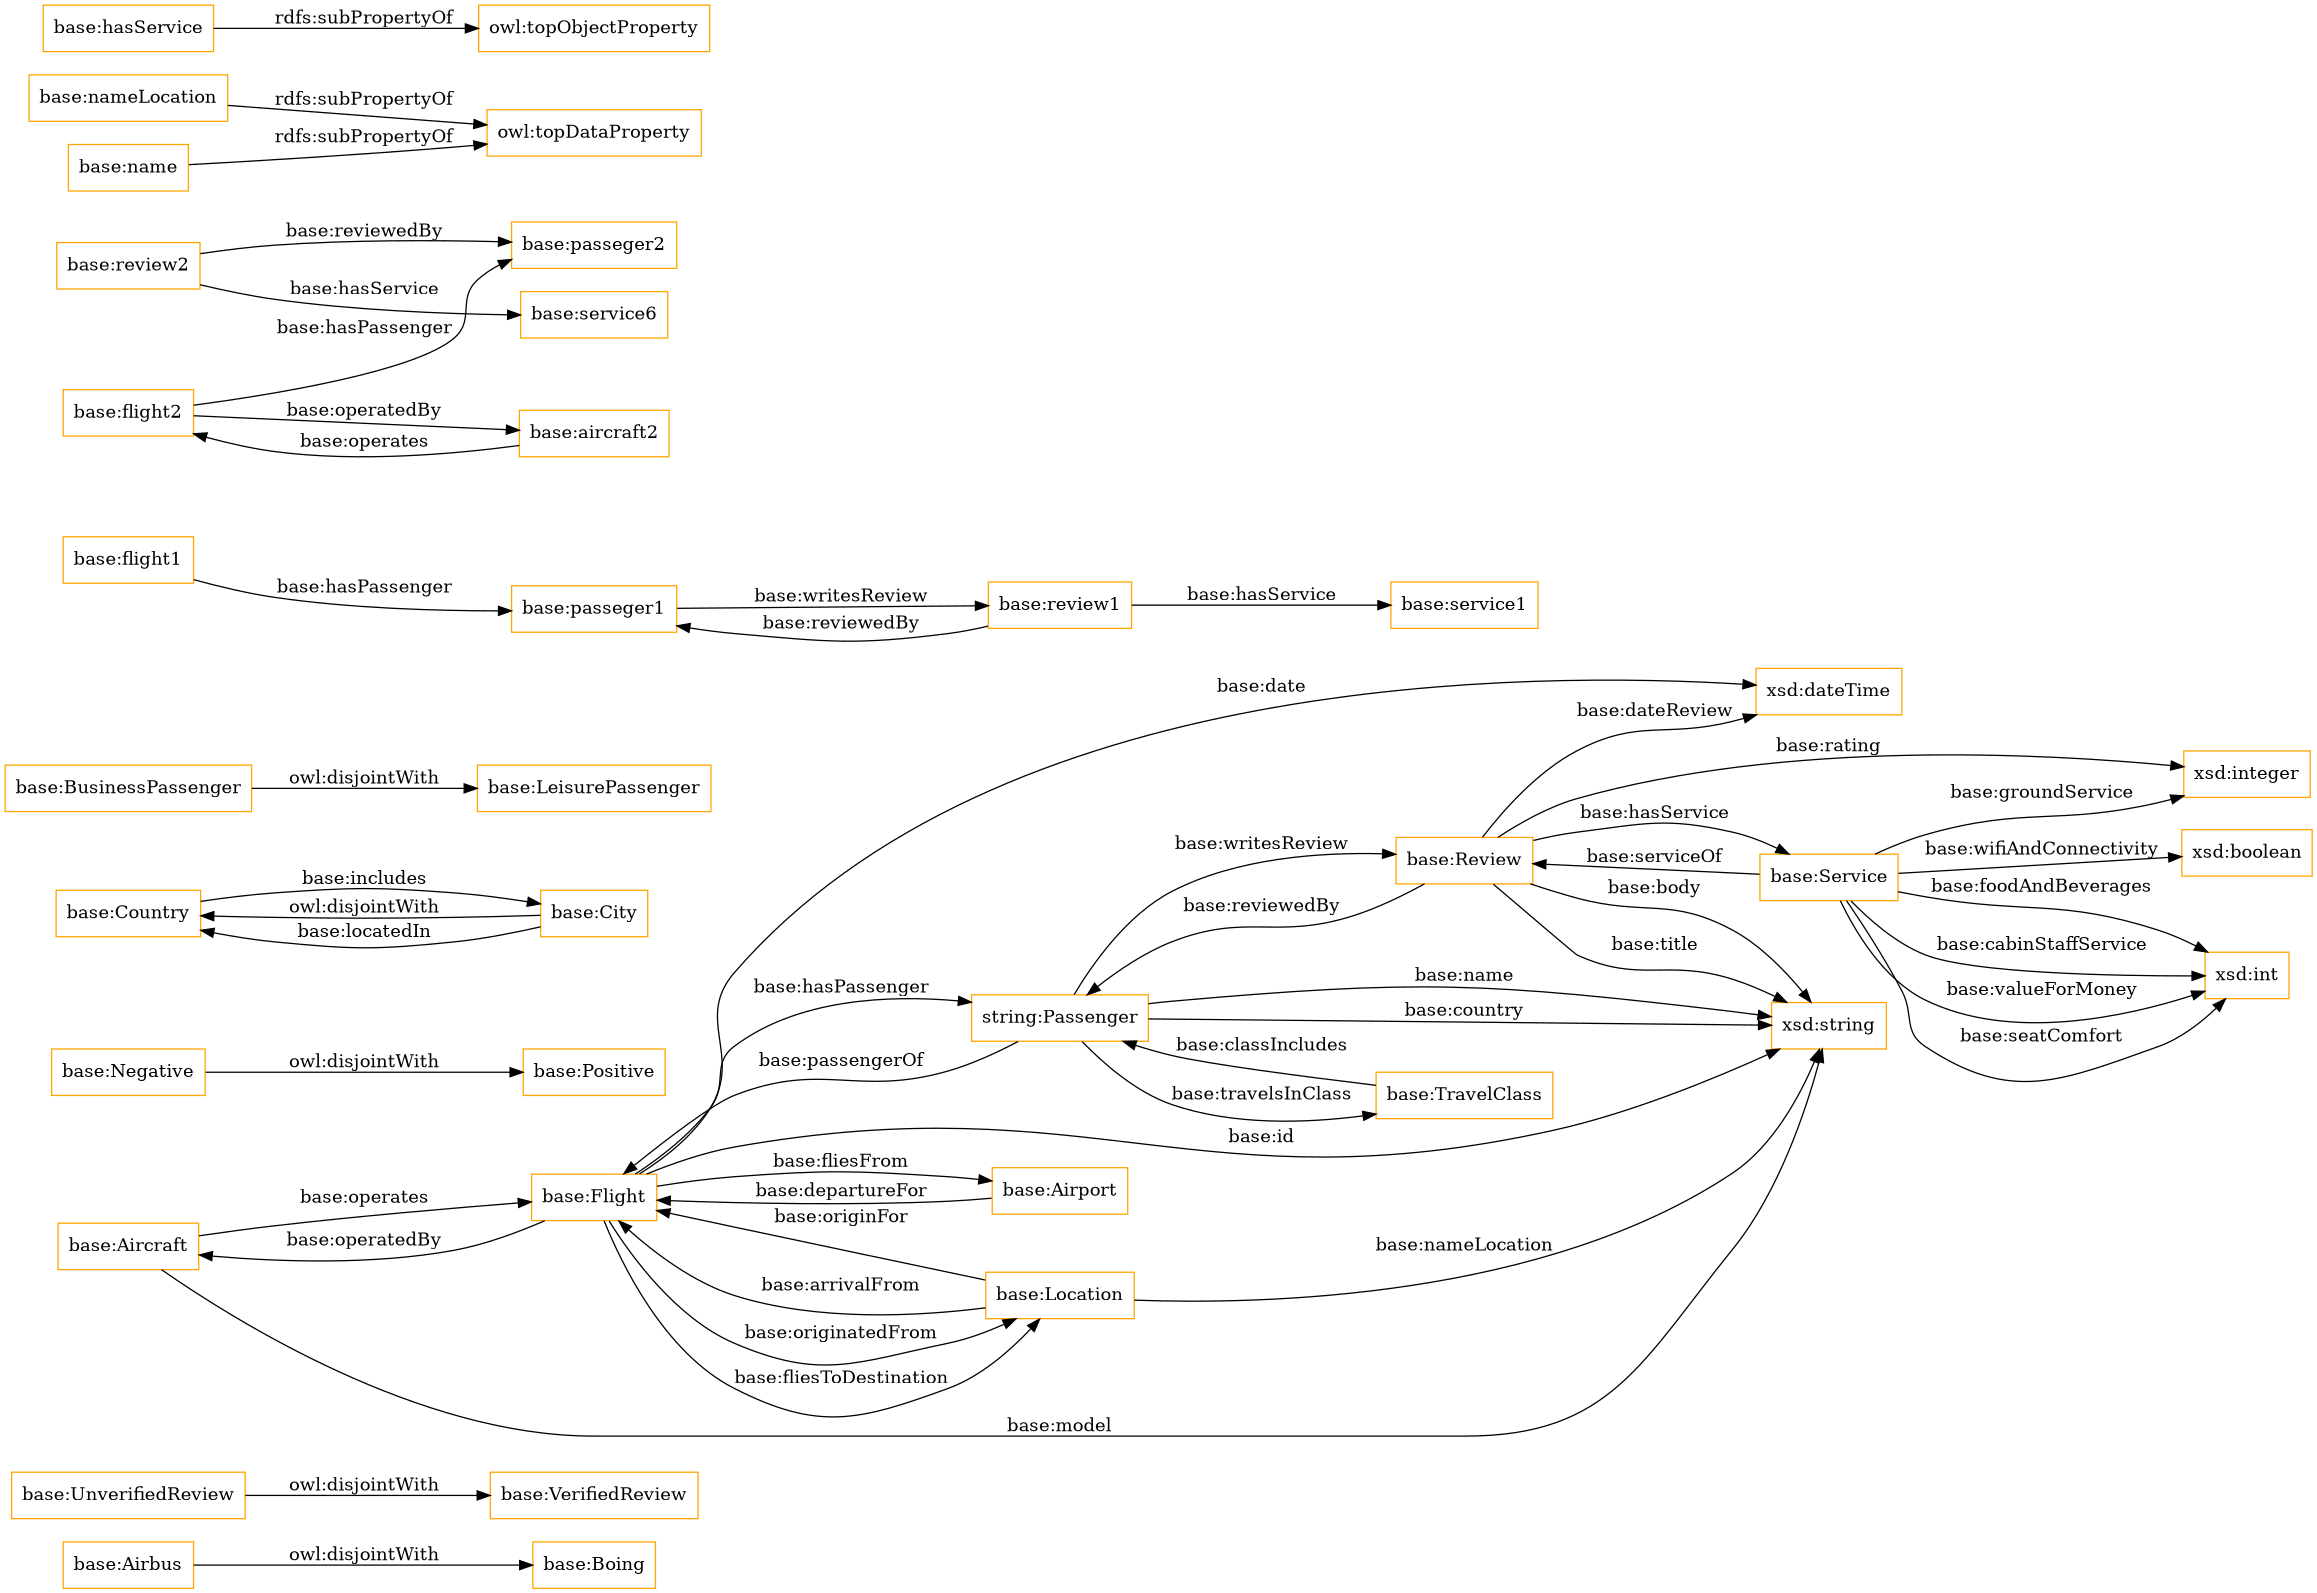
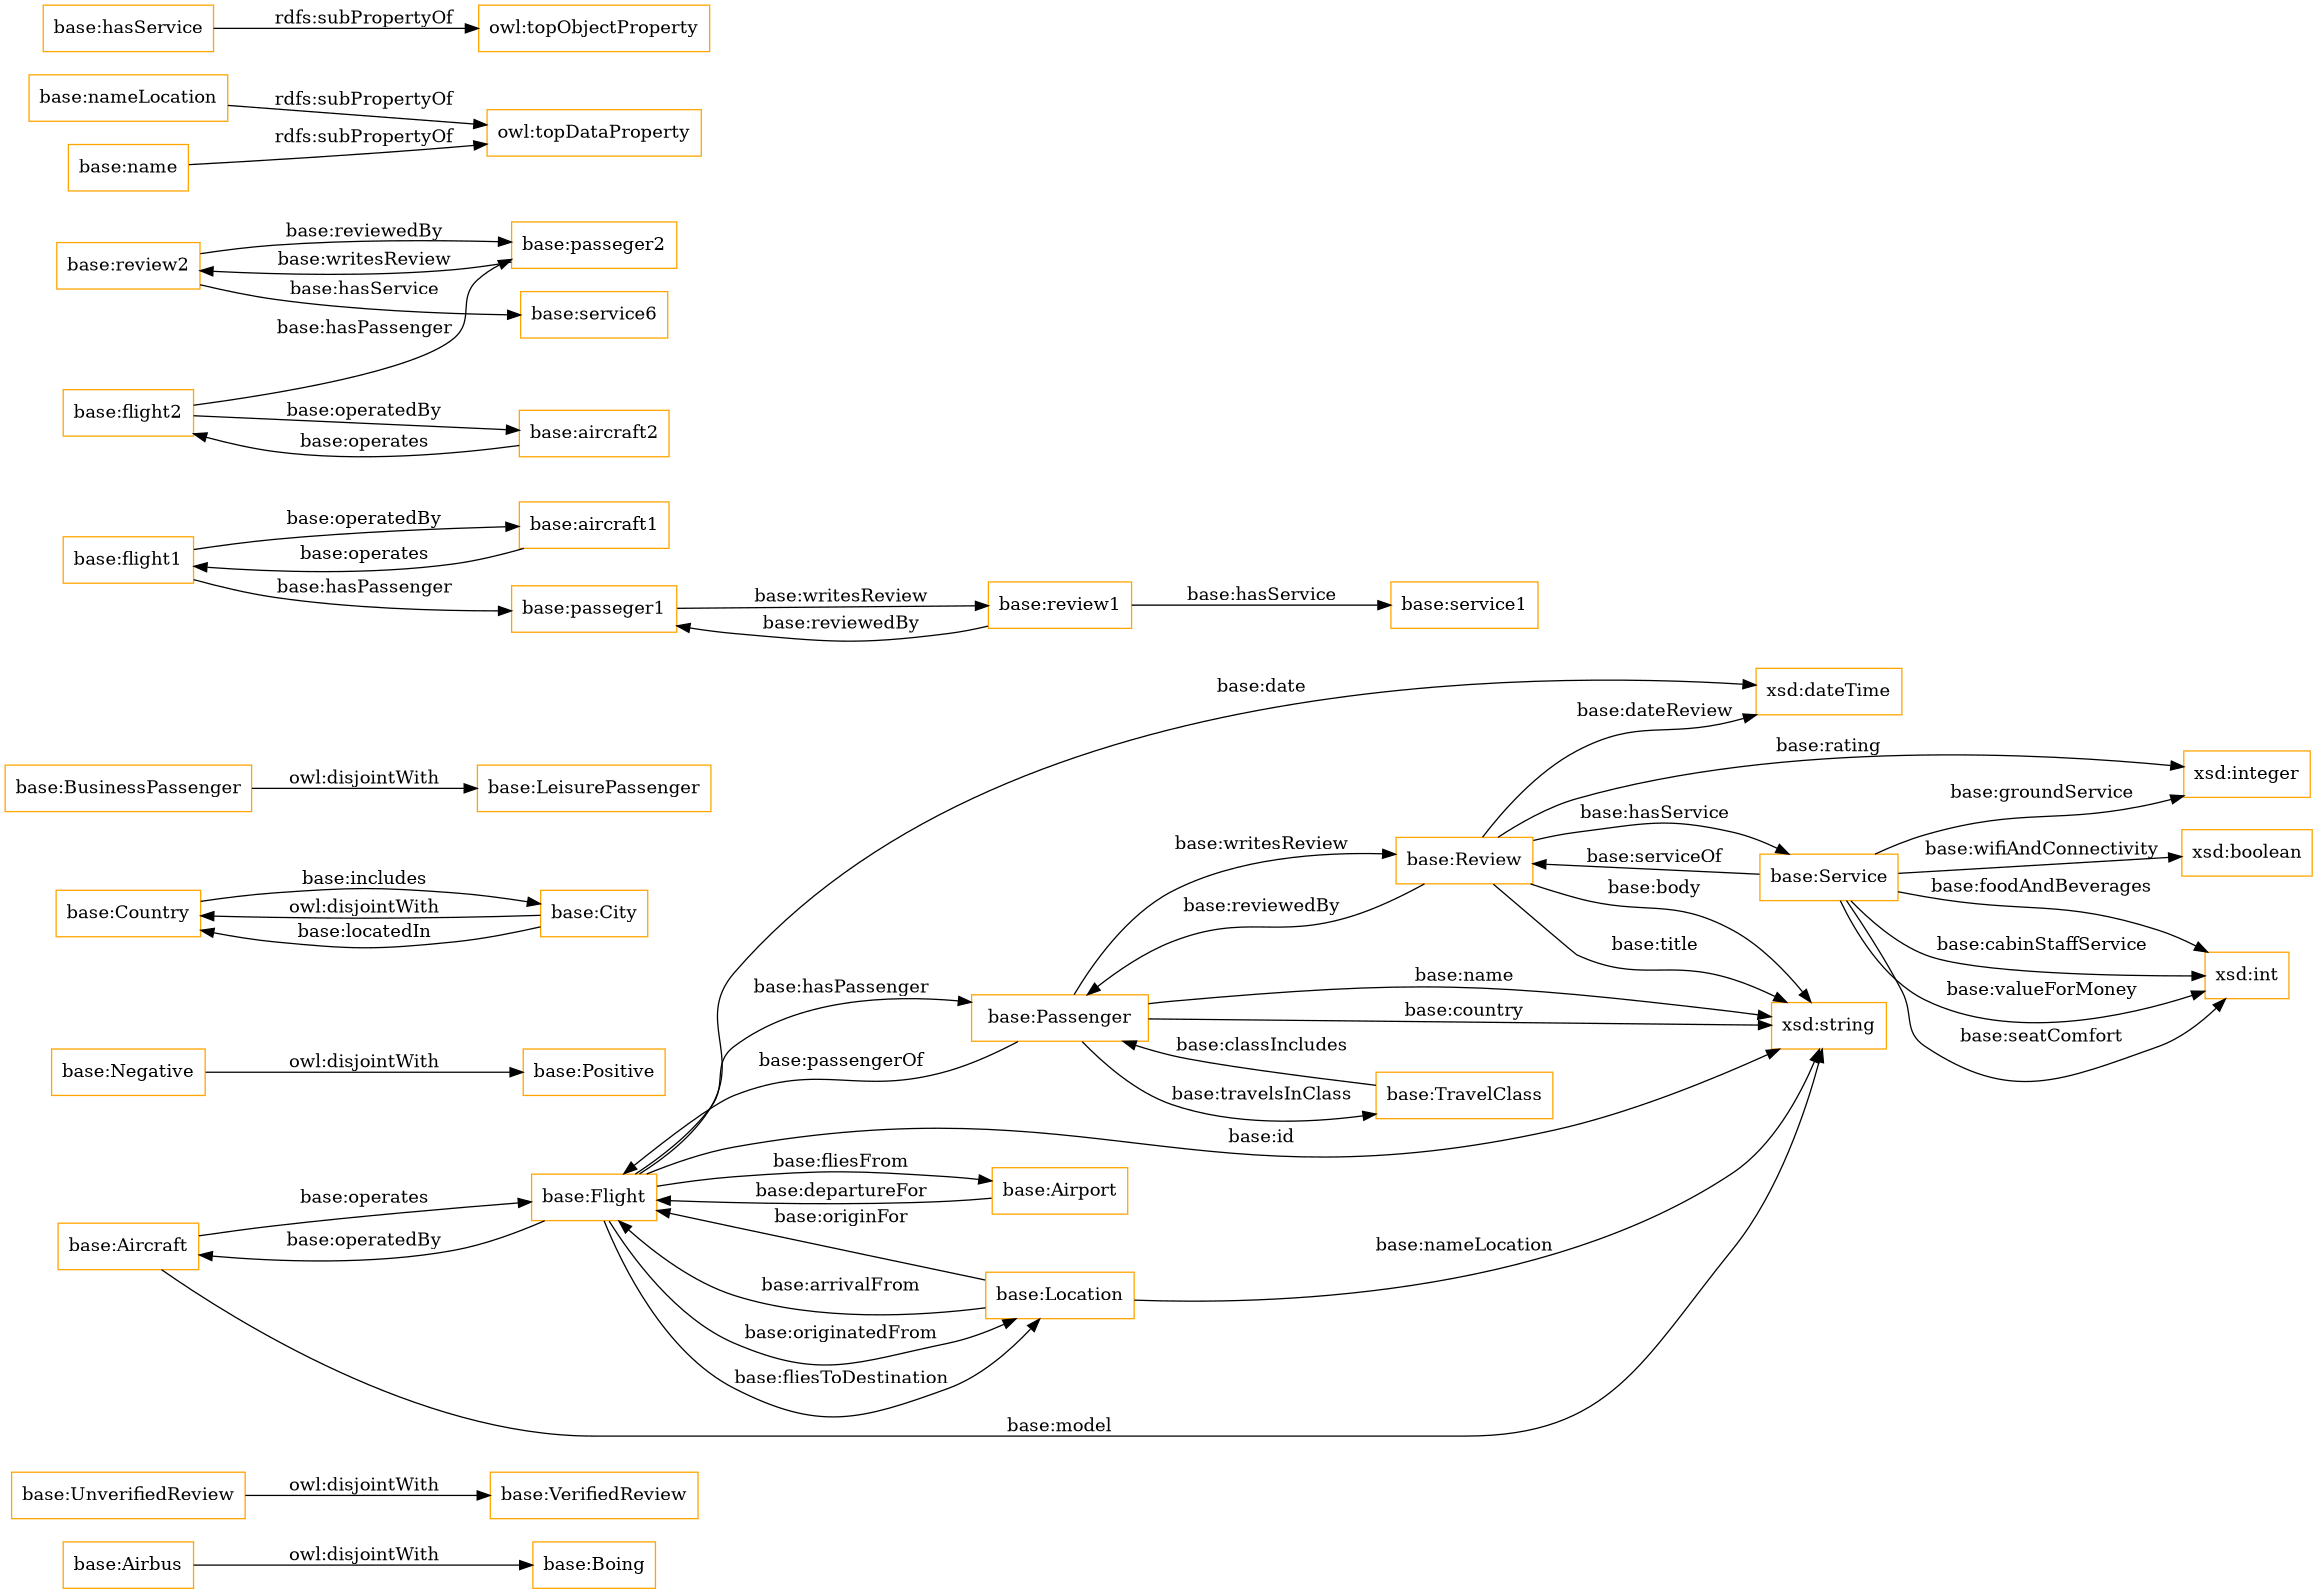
edge "base:passeger2" -> "base:review2": added, label "base:writesReview"
node "base:aircraft1": added
node "string:Passenger": label "string:Passenger" -> "base:Passenger"
